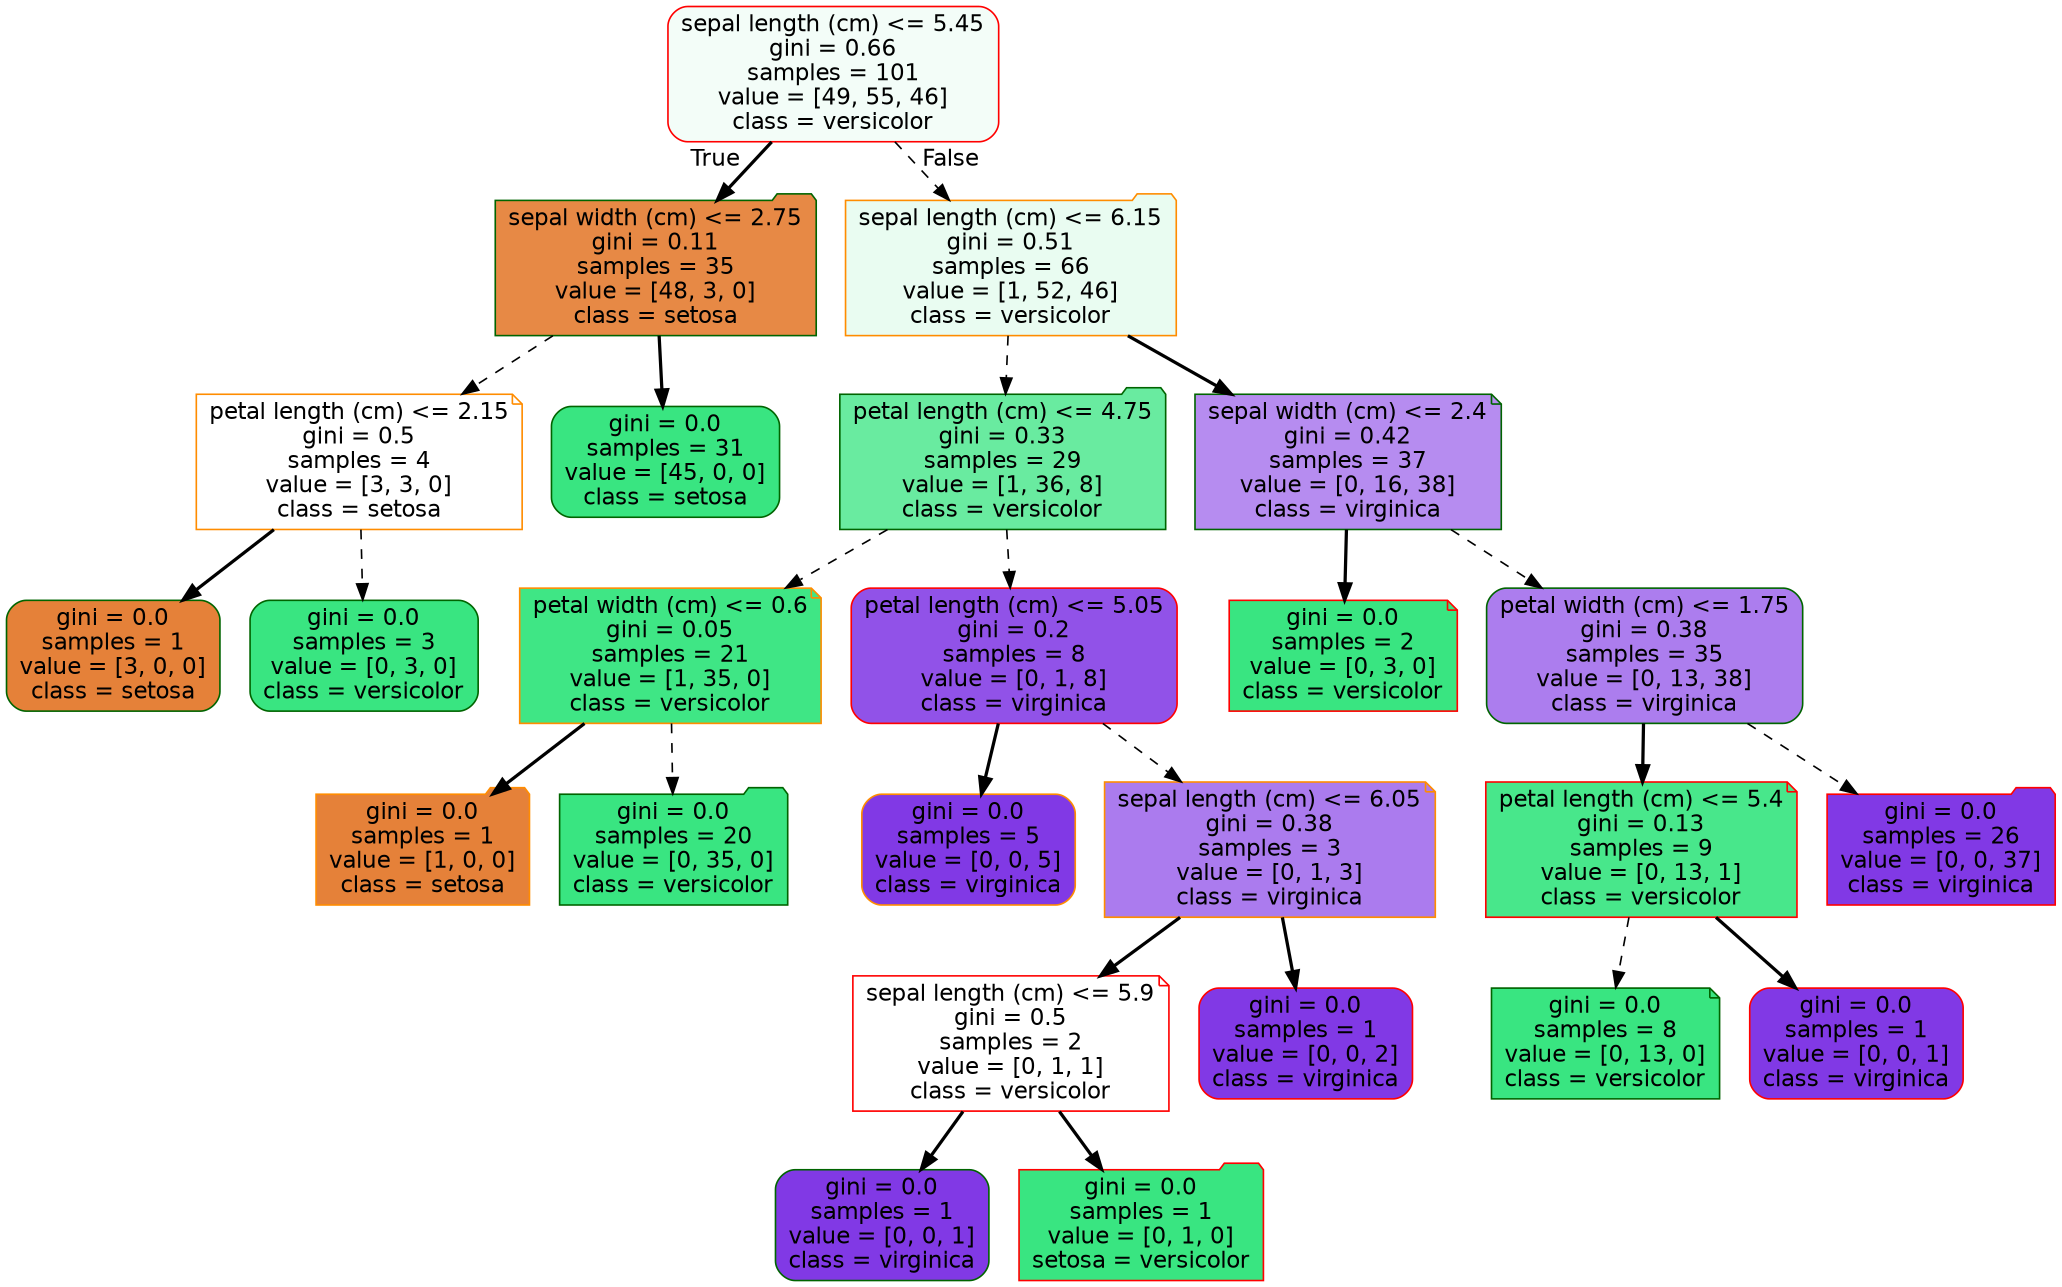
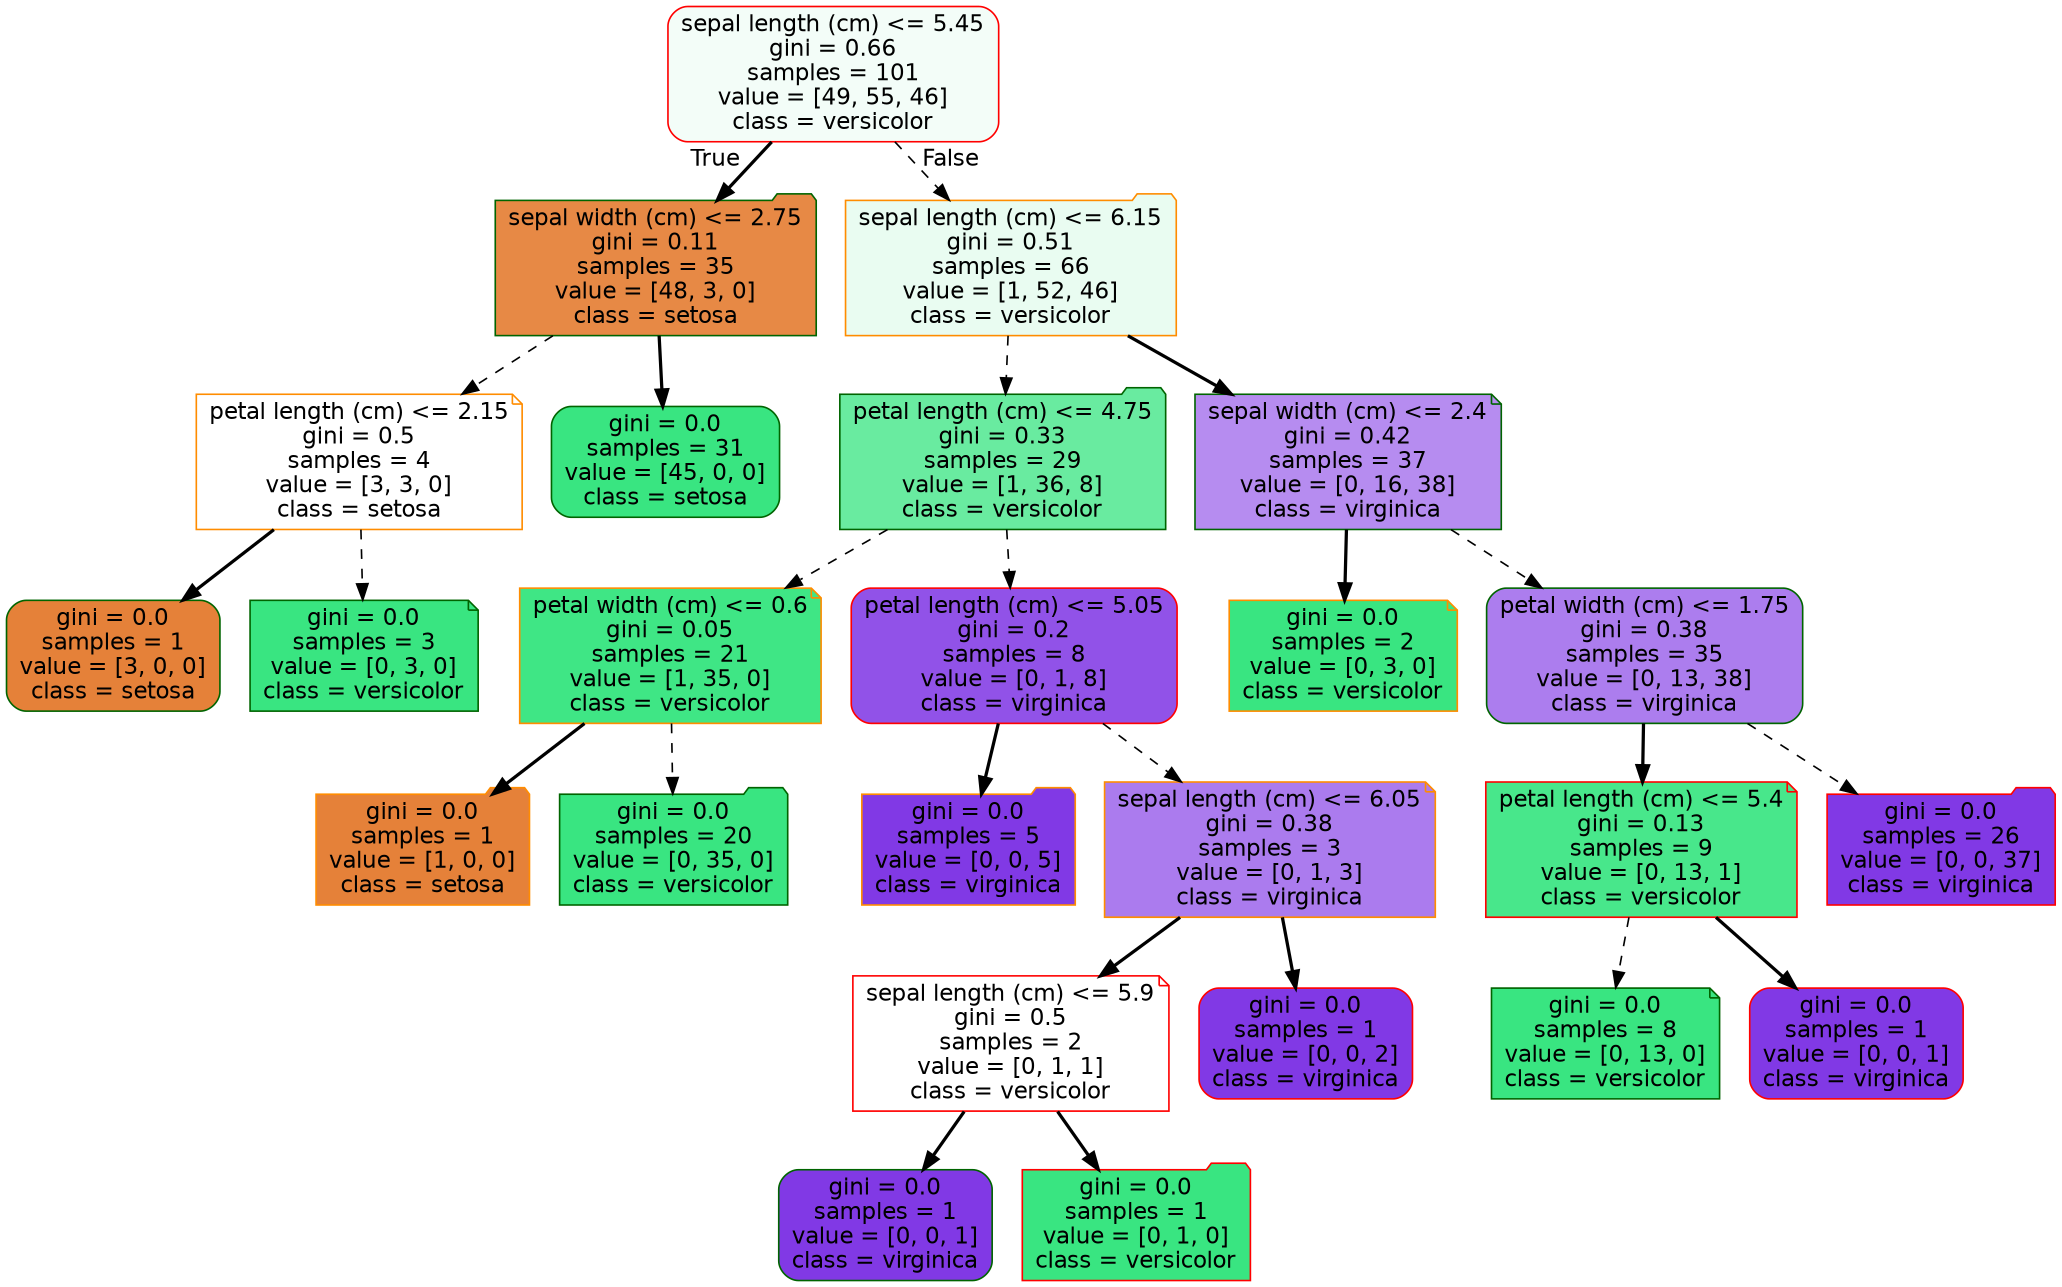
node "gini = 0.0 samples = 3 value = [0, 3, 0] class = versicolor": shape box -> note
node "gini = 0.0 samples = 2 value = [0, 3, 0] class = versicolor": color red -> darkorange
node "gini = 0.0 samples = 5 value = [0, 0, 5] class = virginica": shape box -> folder
node "gini = 0.0 samples = 1 value = [0, 1, 0] setosa = versicolor": label "gini = 0.0 samples = 1 value = [0, 1, 0] setosa = versicolor" -> "gini = 0.0 samples = 1 value = [0, 1, 0] class = versicolor"
